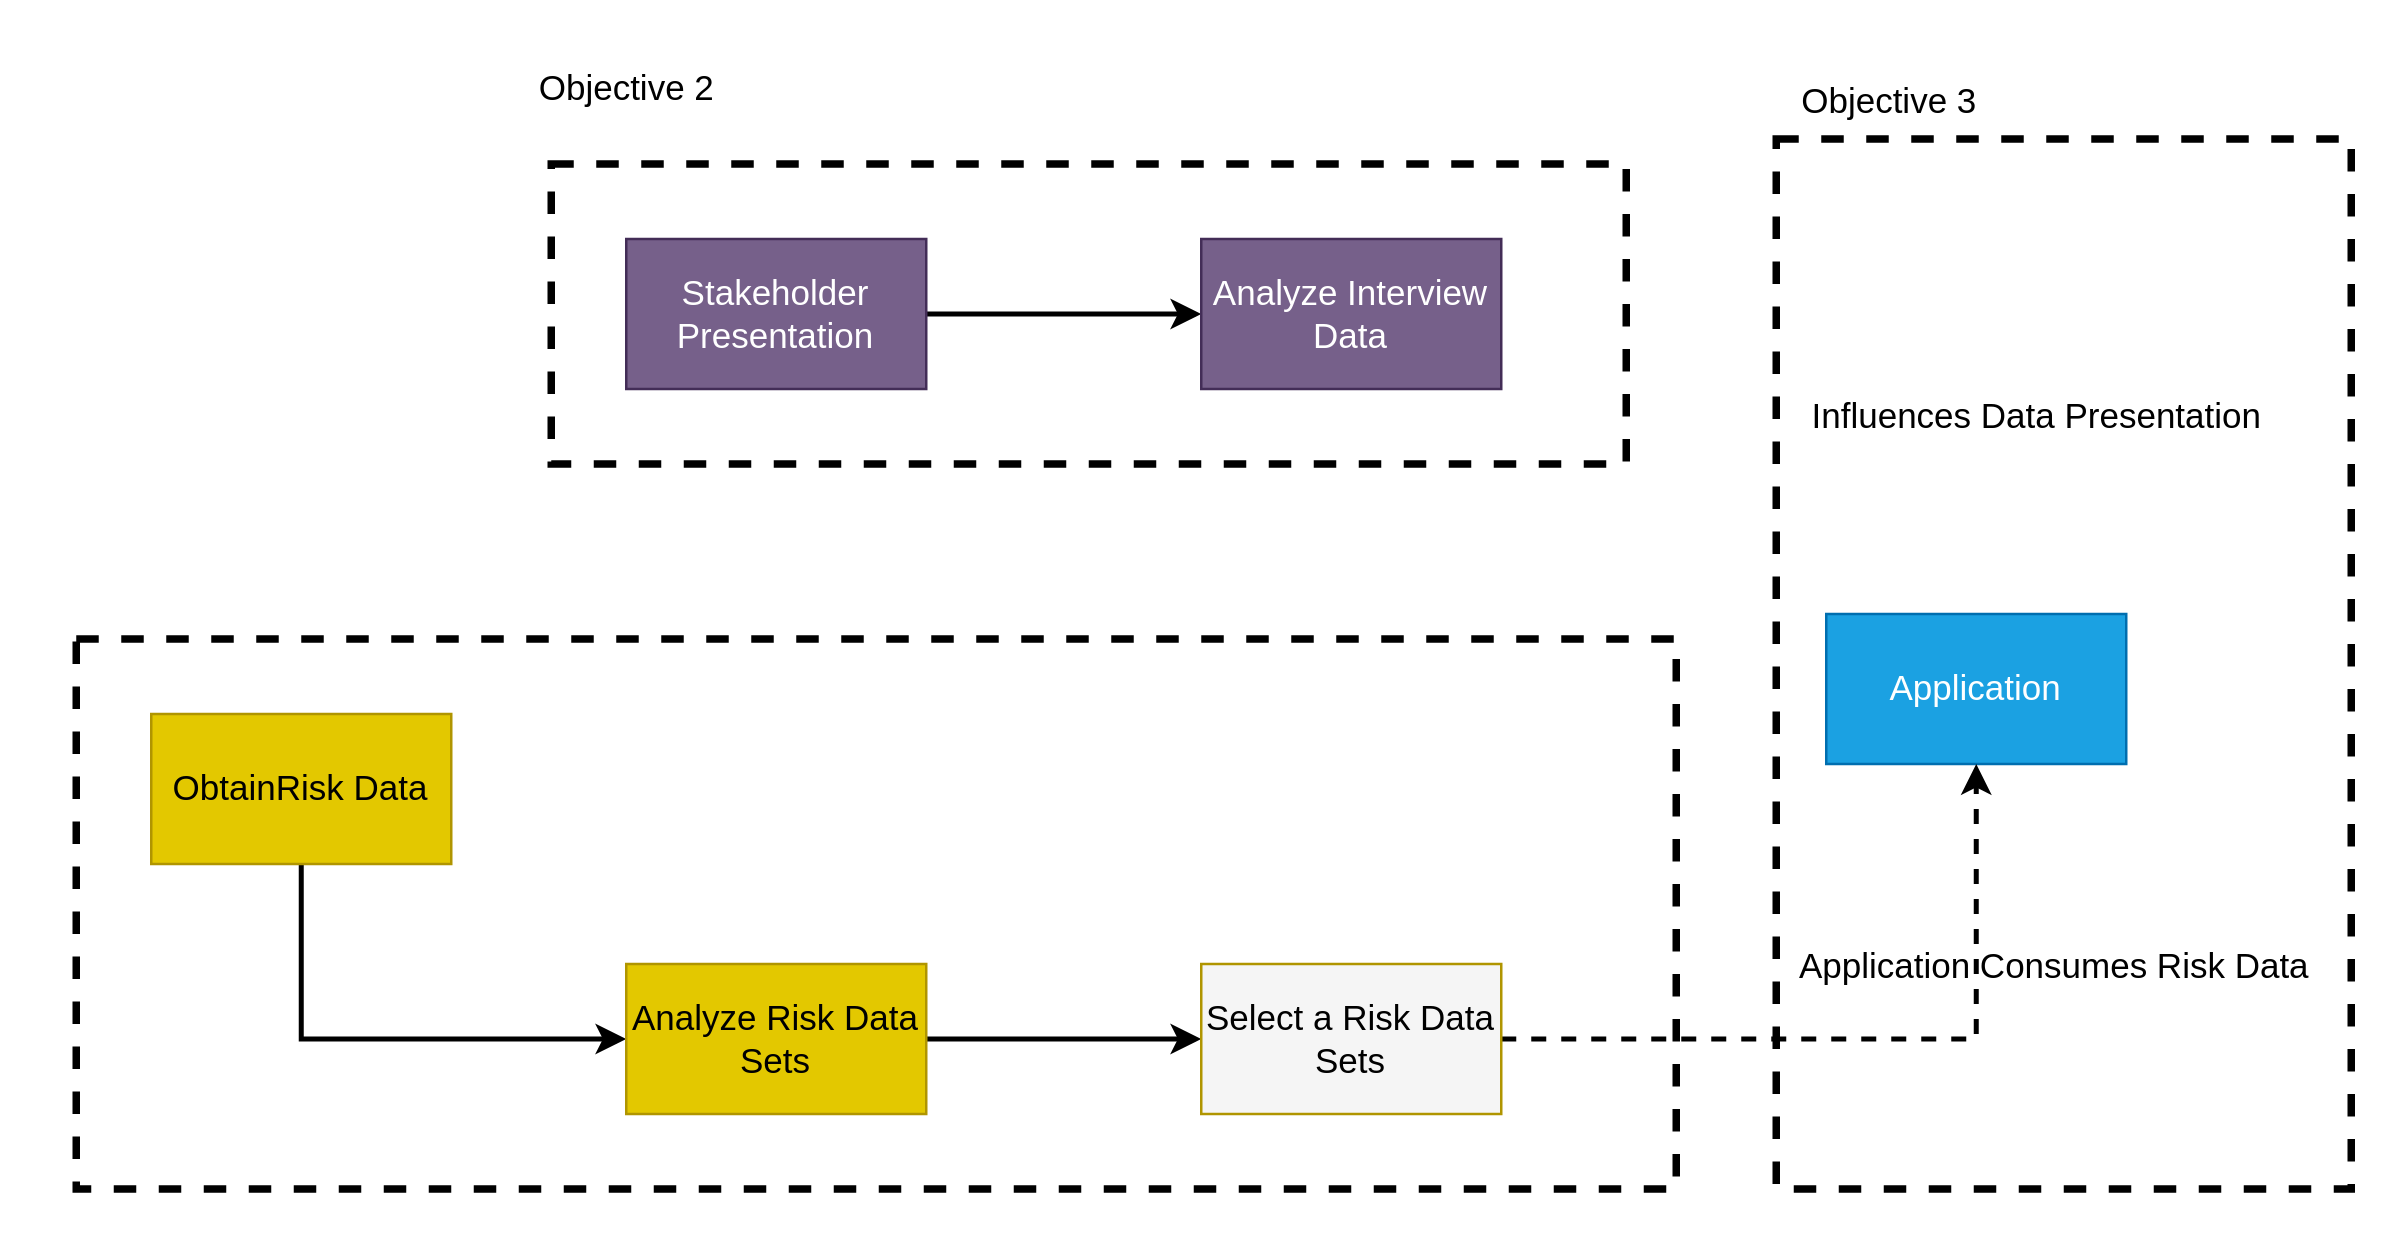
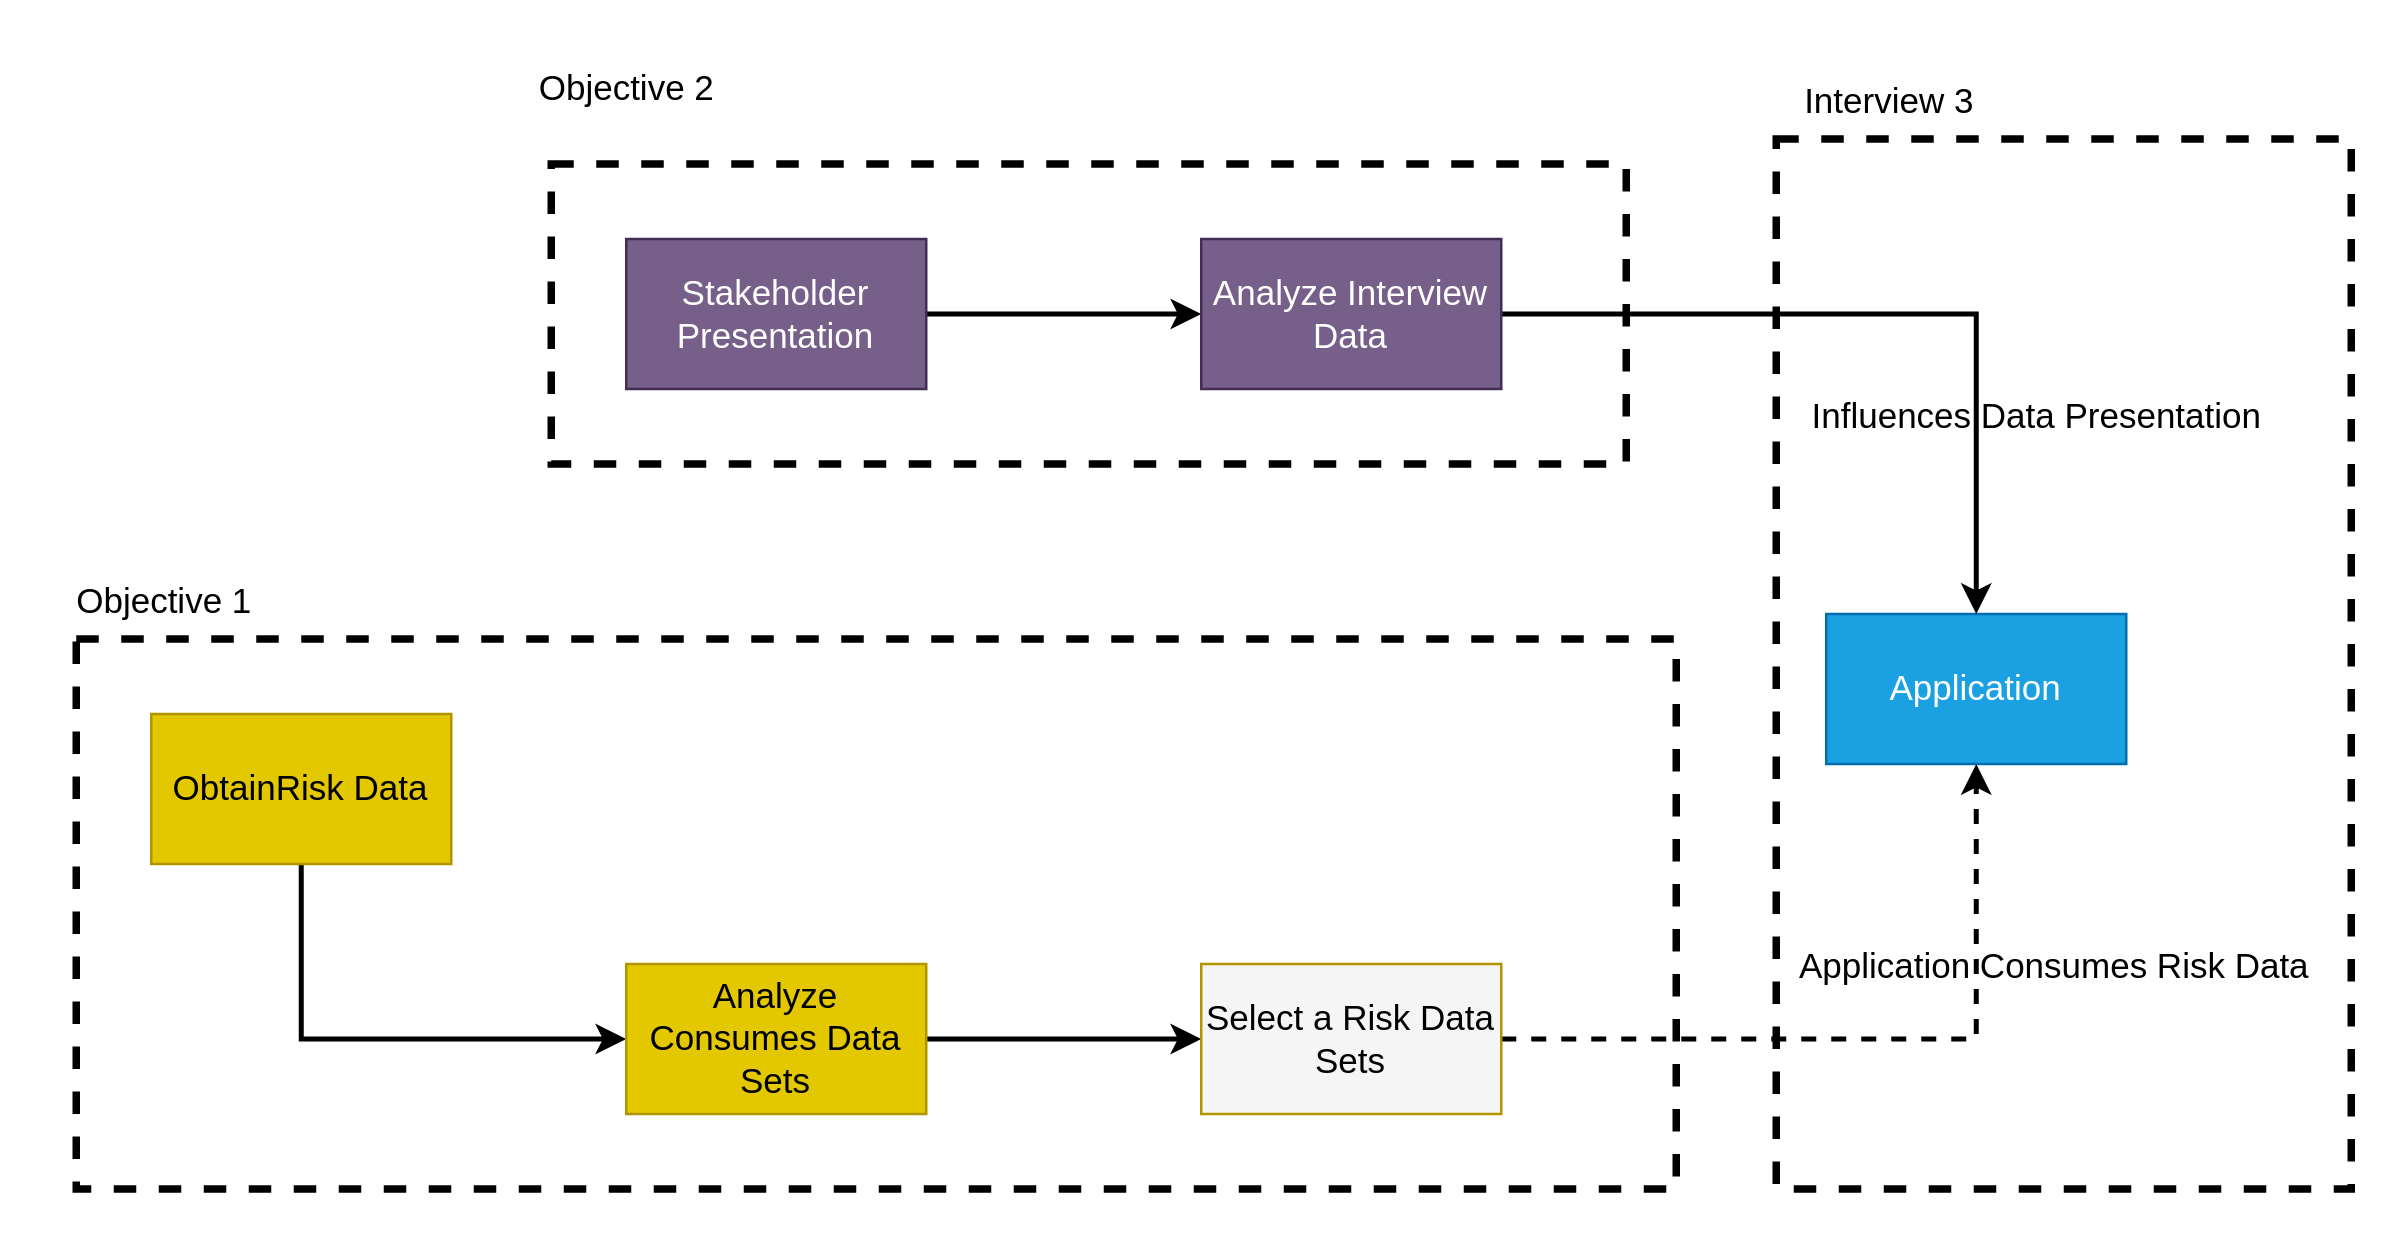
node "Objective 3": label "Objective 3" -> "Interview 3"
edge "Analyze Interview Data" -> "Application": added
node "Objective 1": added
node "Analyze Risk Data Sets": label "Analyze Risk Data Sets" -> "Analyze Consumes Data Sets"
